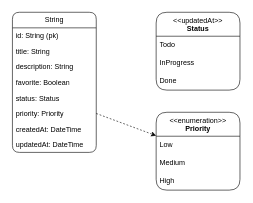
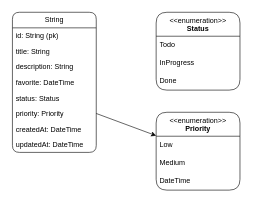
node "<<updatedAt>> Status": label "<<updatedAt>> Status" -> "<<enumeration>> Status"
node "favorite: Boolean": label "favorite: Boolean" -> "favorite: DateTime"
edge "priority: Priority" -> "<<enumeration>> Priority": style dashed -> solid
node "High": label "High" -> "DateTime"
